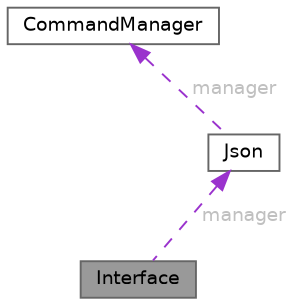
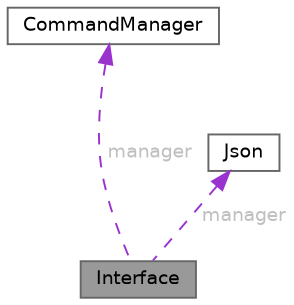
edge "Json" -> "CommandManager": now "Interface" -> "CommandManager"
